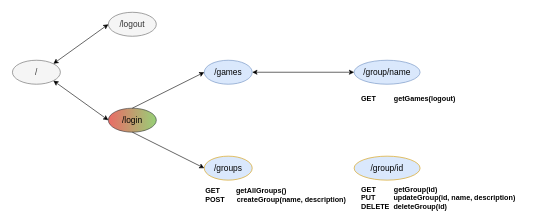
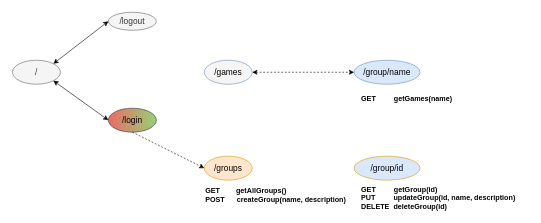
node "/logout": size 48x24 -> 48x18
node "/games": fillcolor #dae8fc -> #f5f5f5
edge "/games" -- "/group/name": style solid -> dashed
edge "/login" -> "/games": removed
node "GET getGames(logout)": label "GET getGames(logout)" -> "GET getGames(name)"
edge "/login" -> "/groups": style solid -> dashed
node "/groups": fillcolor #dae8fc -> #ffe6cc
